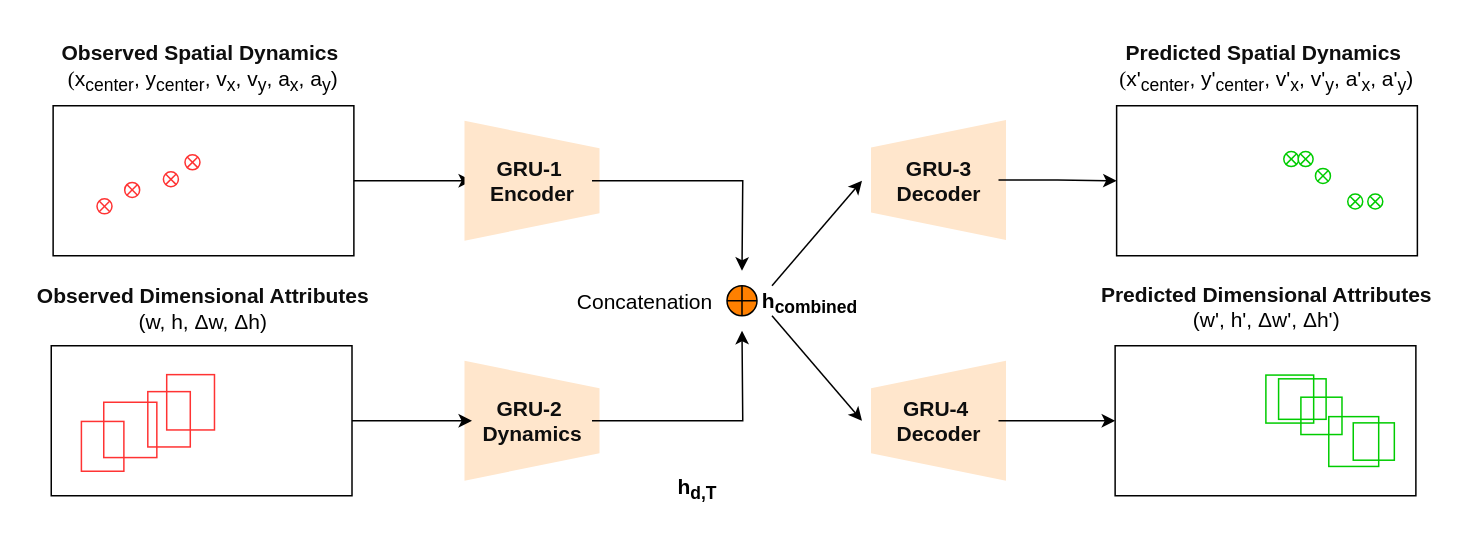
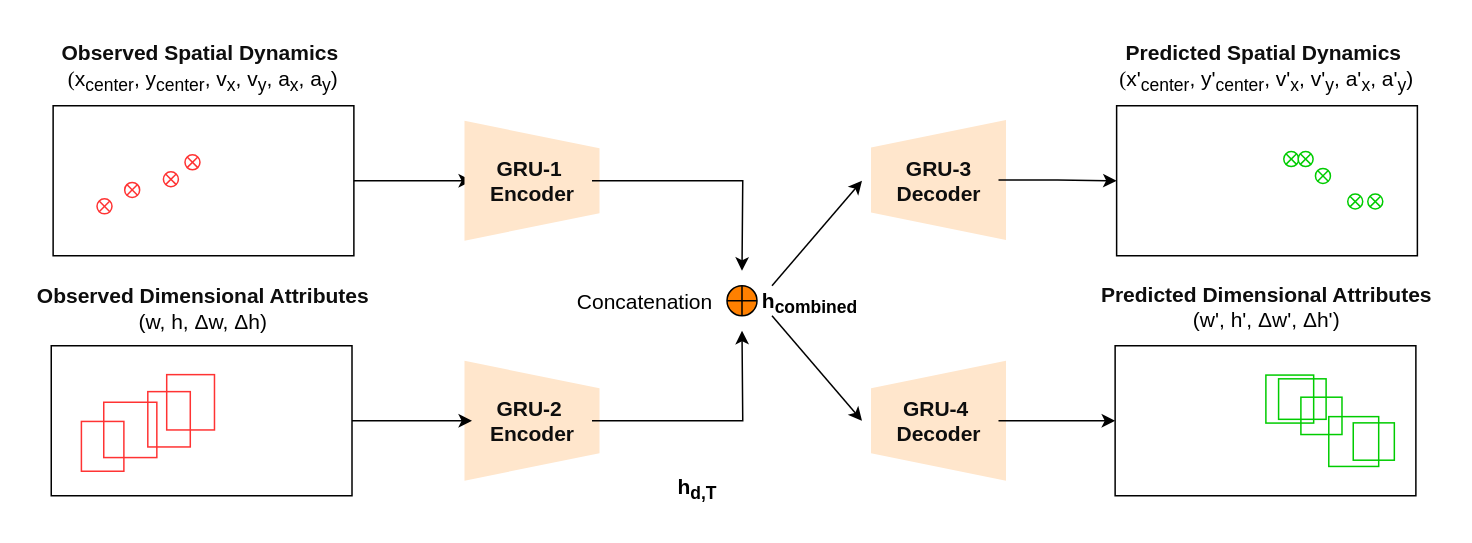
node "GRU-2 Dynamics": label "GRU-2 Dynamics" -> "GRU-2 Encoder"
